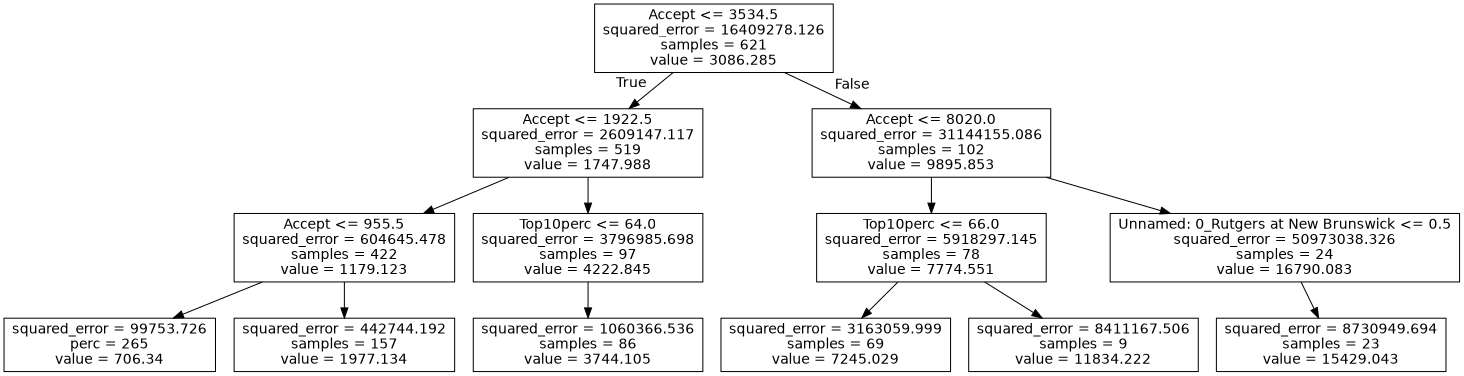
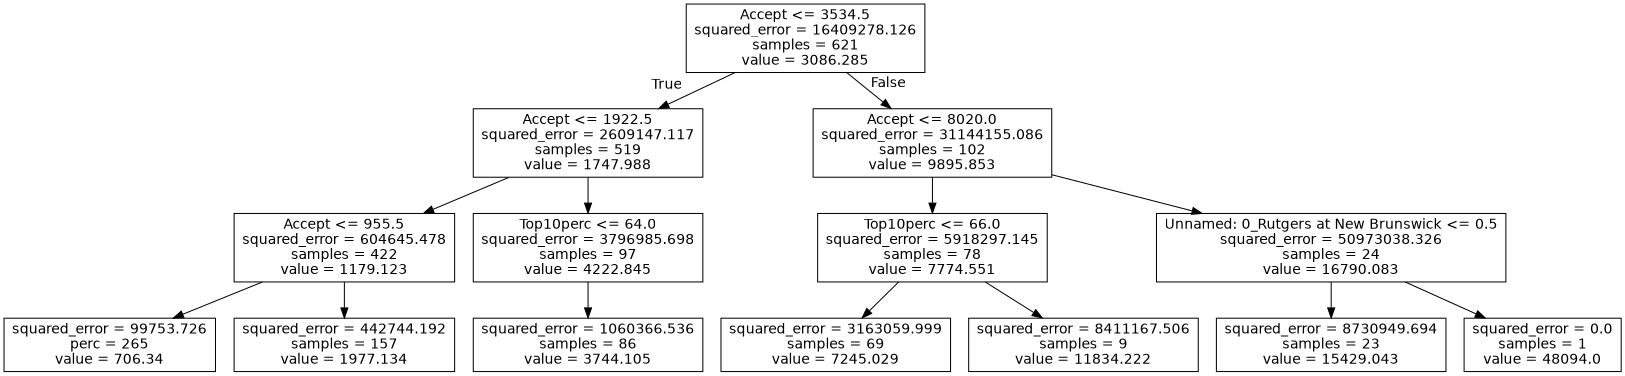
node "squared_error = 0.0 samples = 1 value = 48094.0": added
